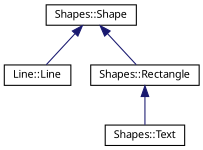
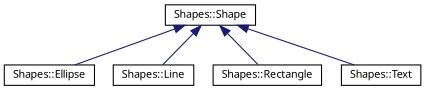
node "Line::Line": label "Line::Line" -> "Shapes::Line"
node "Shapes::Ellipse": added
edge "Shapes::Text" -> "Shapes::Rectangle": now "Shapes::Text" -> "Shapes::Shape"
